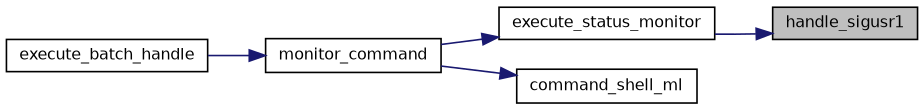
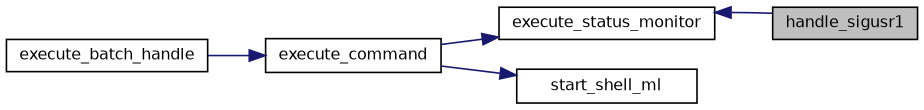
edge "execute_status_monitor" -> "handle_sigusr1": reversed
node "monitor_command": label "monitor_command" -> "execute_command"
node "command_shell_ml": label "command_shell_ml" -> "start_shell_ml"
